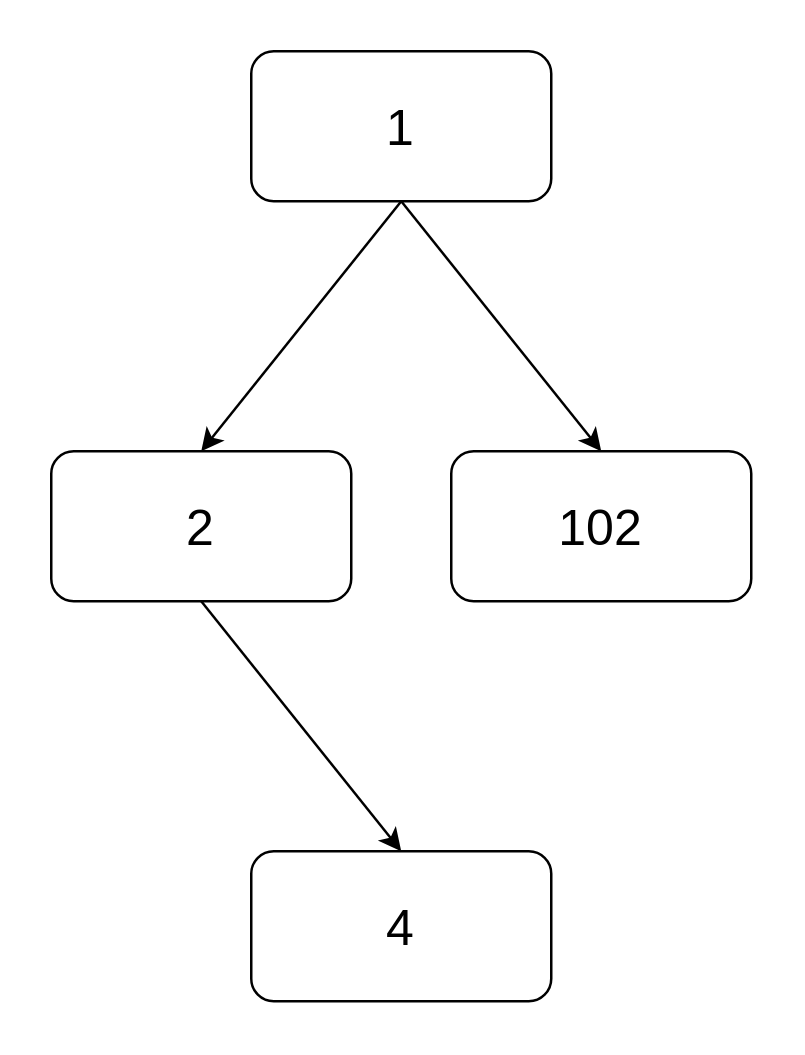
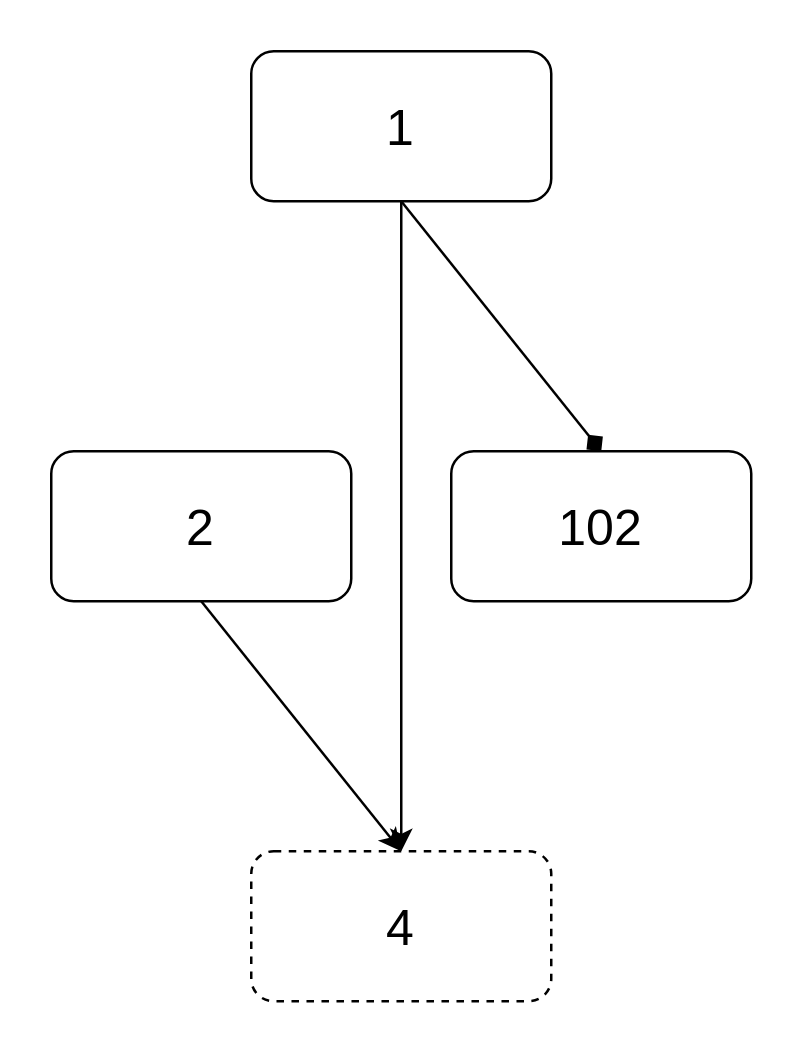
edge "1" -> "2": now "1" -> "4"
edge "1" -> "102": arrowhead classic -> diamond
node "4": style solid -> dashed
